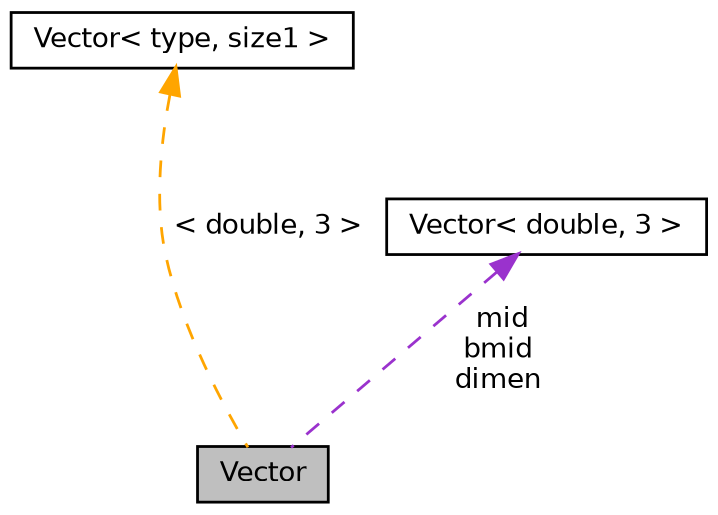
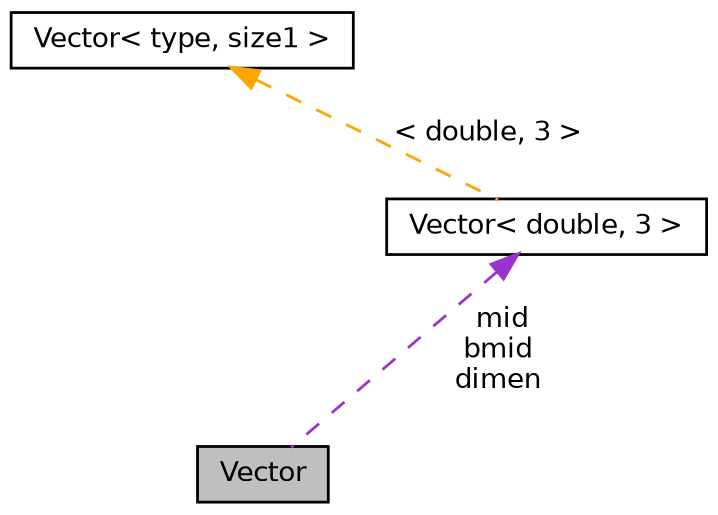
edge "Vector" -> "Vector< type, size1 >": now "Vector< double, 3 >" -> "Vector< type, size1 >"
